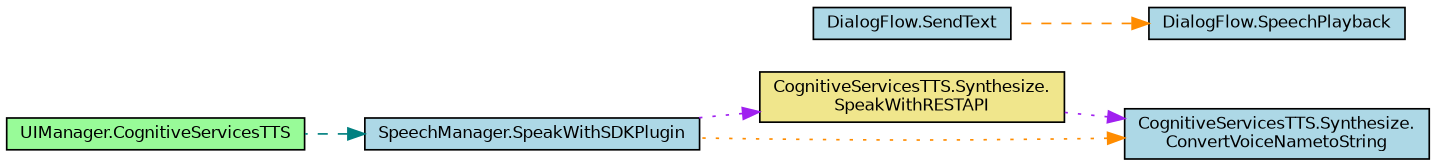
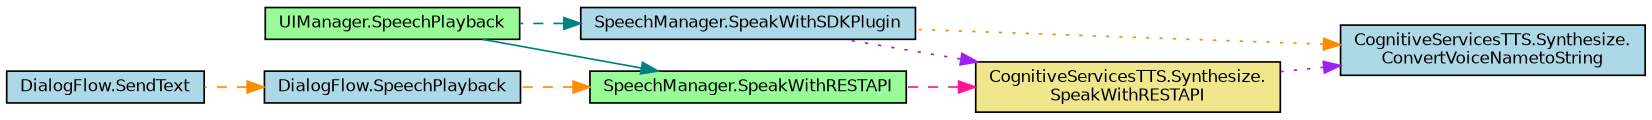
node "SpeechManager.SpeakWithRESTAPI": added
node "UIManager.CognitiveServicesTTS": label "UIManager.CognitiveServicesTTS" -> "UIManager.SpeechPlayback"
